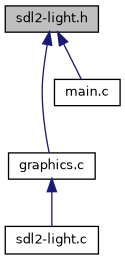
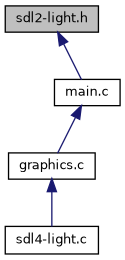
edge "graphics.c" -> "sdl2-light.h": now "graphics.c" -> "main.c"
node "sdl2-light.c": label "sdl2-light.c" -> "sdl4-light.c"
